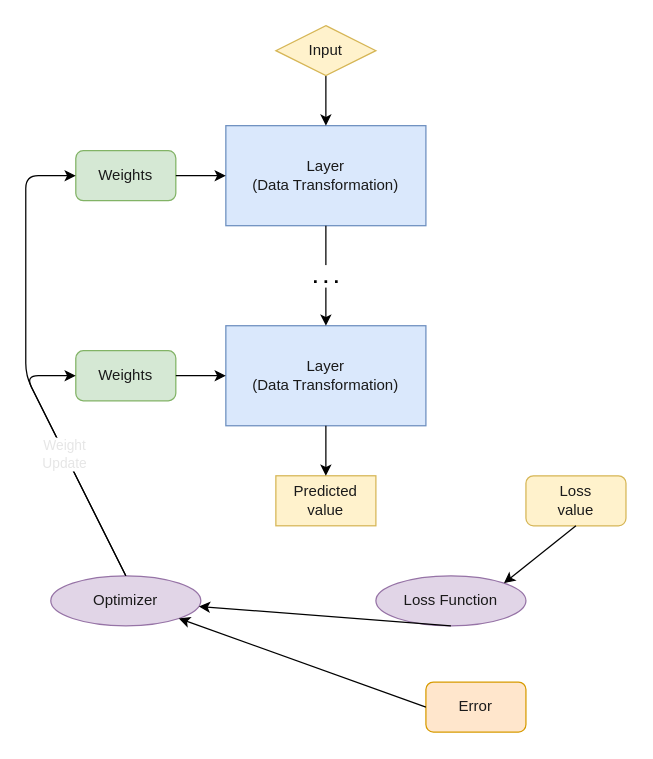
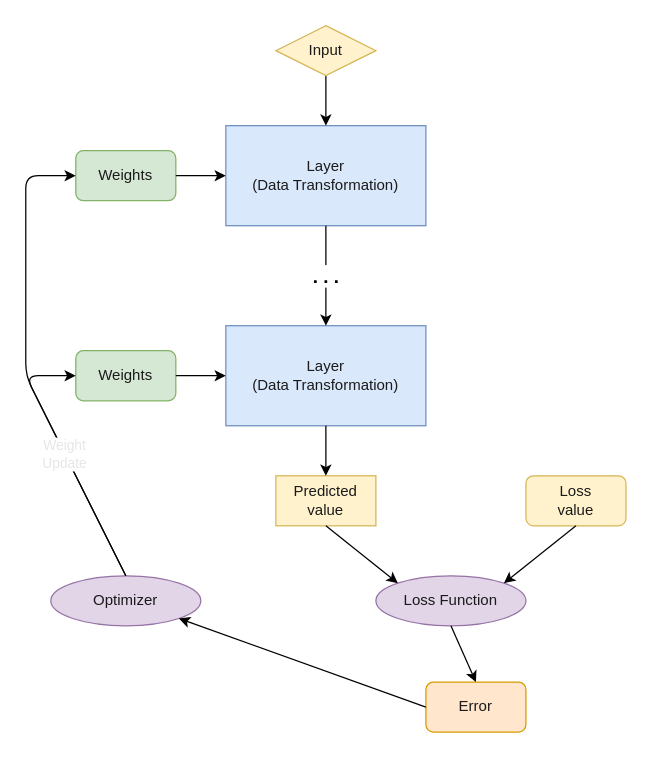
edge "Predicted value" -> "Loss Function": added
edge "Loss Function" -> "Optimizer": now "Loss Function" -> "Error"
